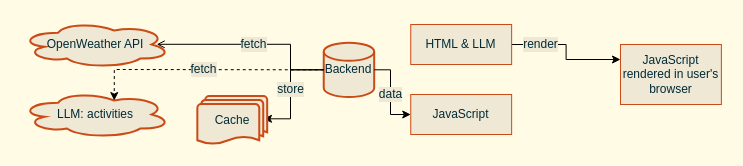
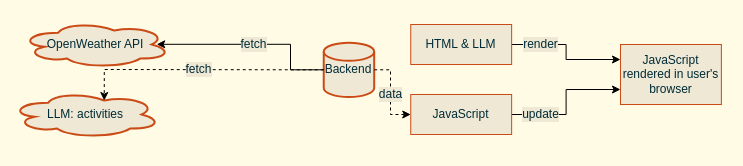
edge "Backend" -> "OpenWeather API": arrowhead open -> classic
edge "Backend" -> "JavaScript": style solid -> dashed
edge "Backend" -> "Cache": removed, label "store"
edge "JavaScript" -> "JavaScript rendered in user's browser": added, label "update"
node "LLM: activities": moved (96, 115) -> (86, 115)
node "Cache": removed
